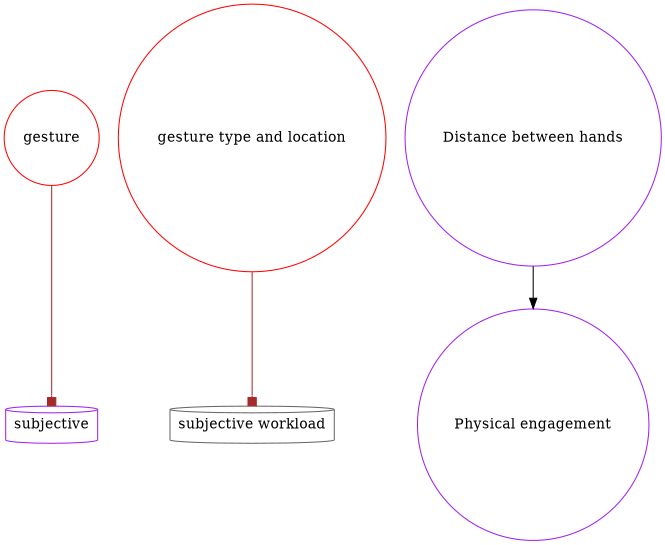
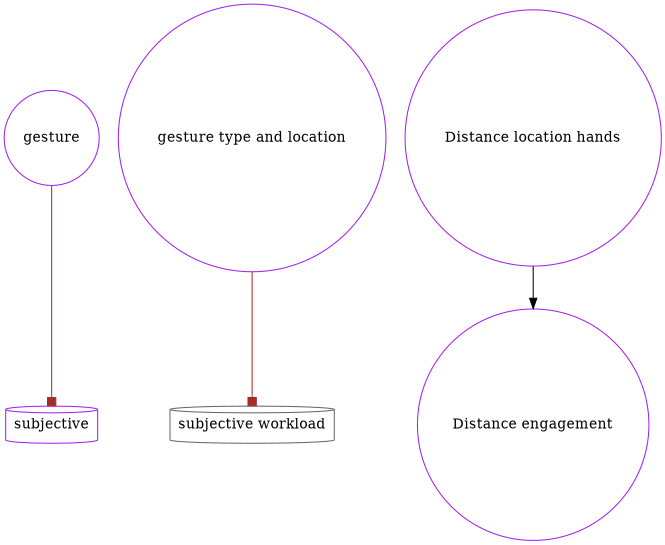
node "gesture": color red -> purple
node "gesture type and location": color red -> purple
node "Distance between hands": label "Distance between hands" -> "Distance location hands"
node "Physical engagement": label "Physical engagement" -> "Distance engagement"
